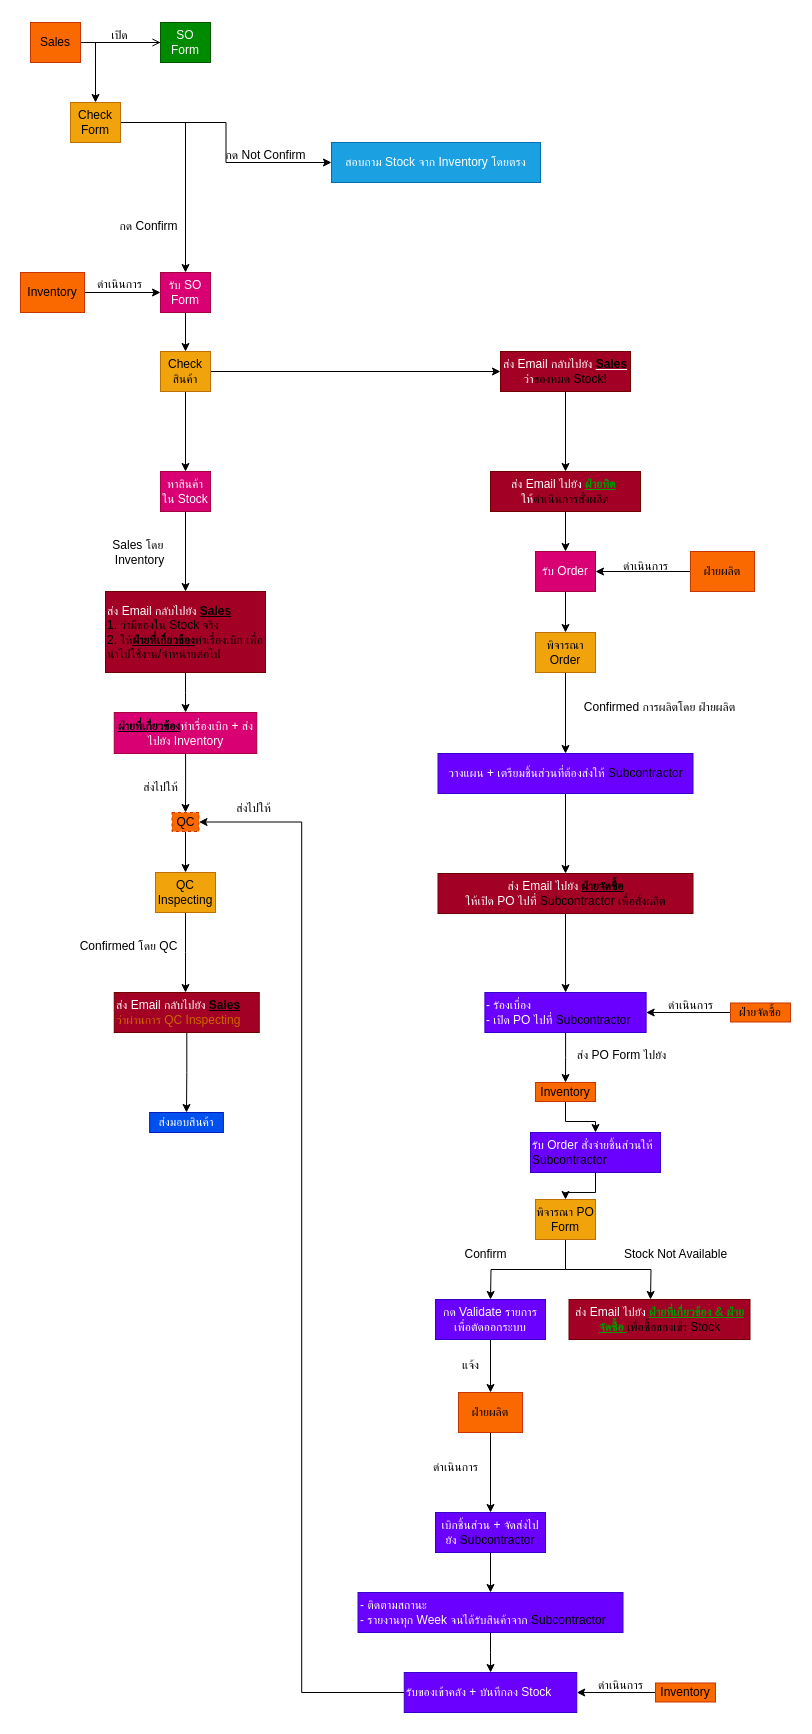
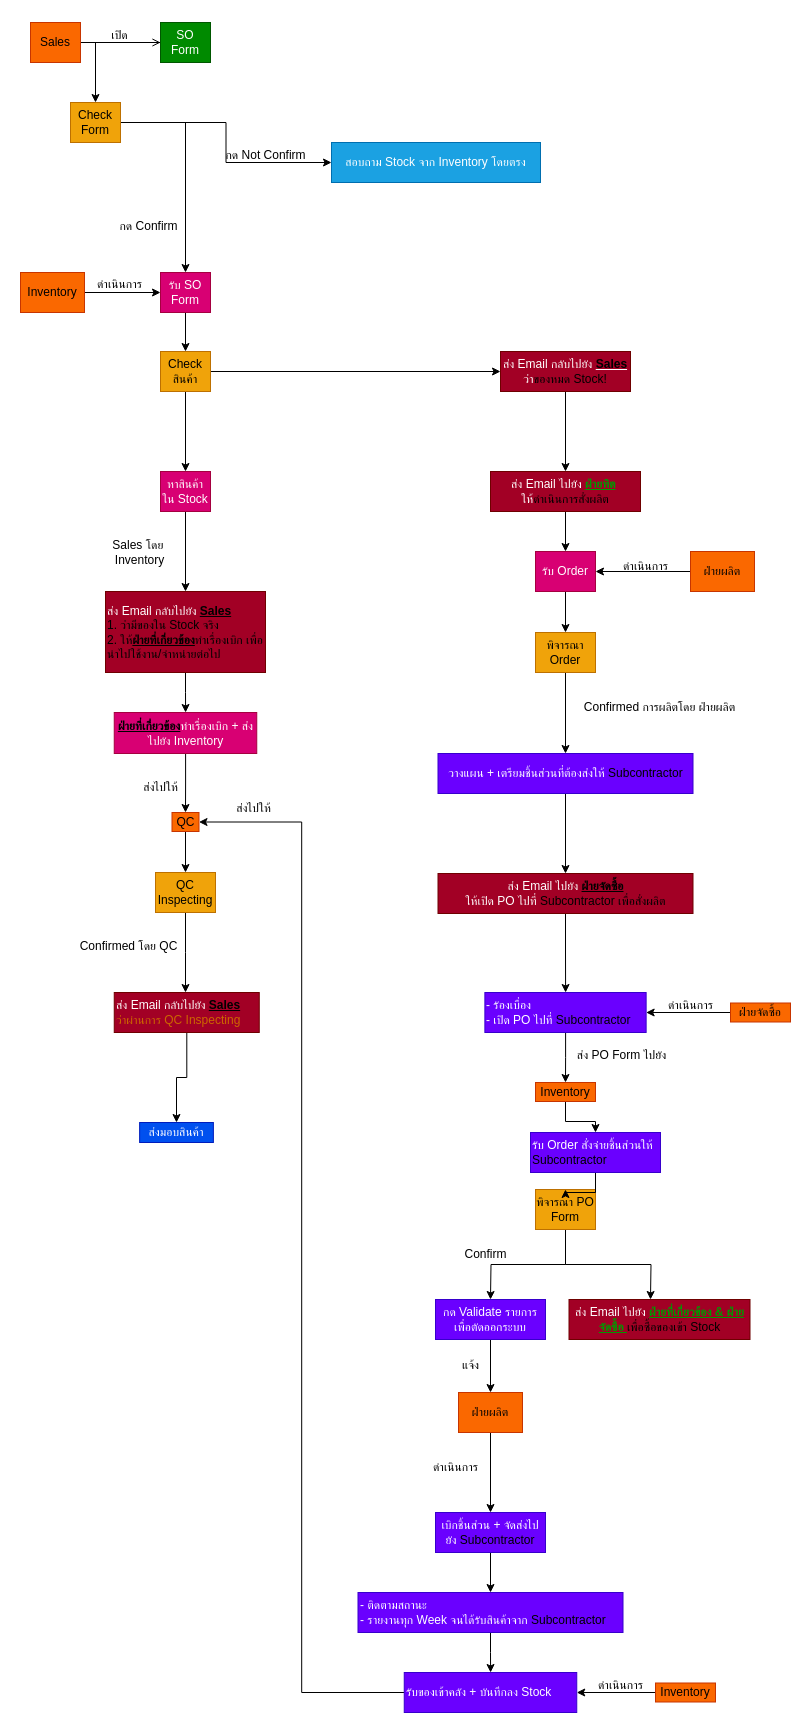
node "QC": style dashed -> solid
node "ส่งมอบสินค้า": moved (187, 1123) -> (177, 1133)
node "พิจารณา PO Form": moved (566, 1220) -> (566, 1210)
node "Stock Not Available": removed
